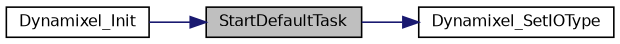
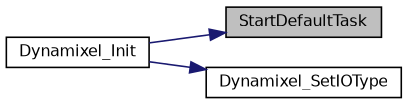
edge "StartDefaultTask" -> "Dynamixel_SetIOType": now "Dynamixel_Init" -> "Dynamixel_SetIOType"
